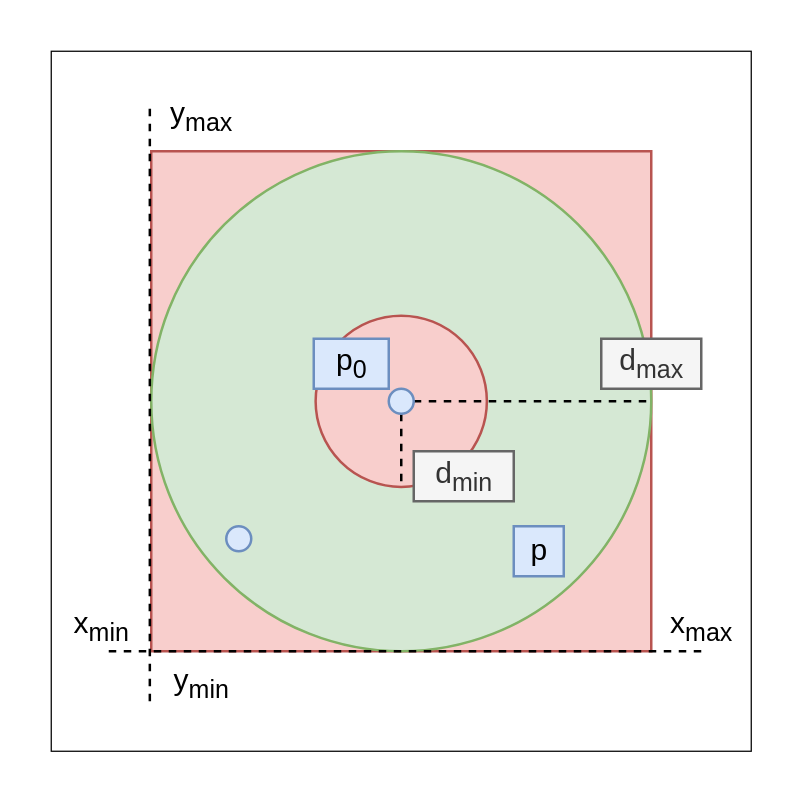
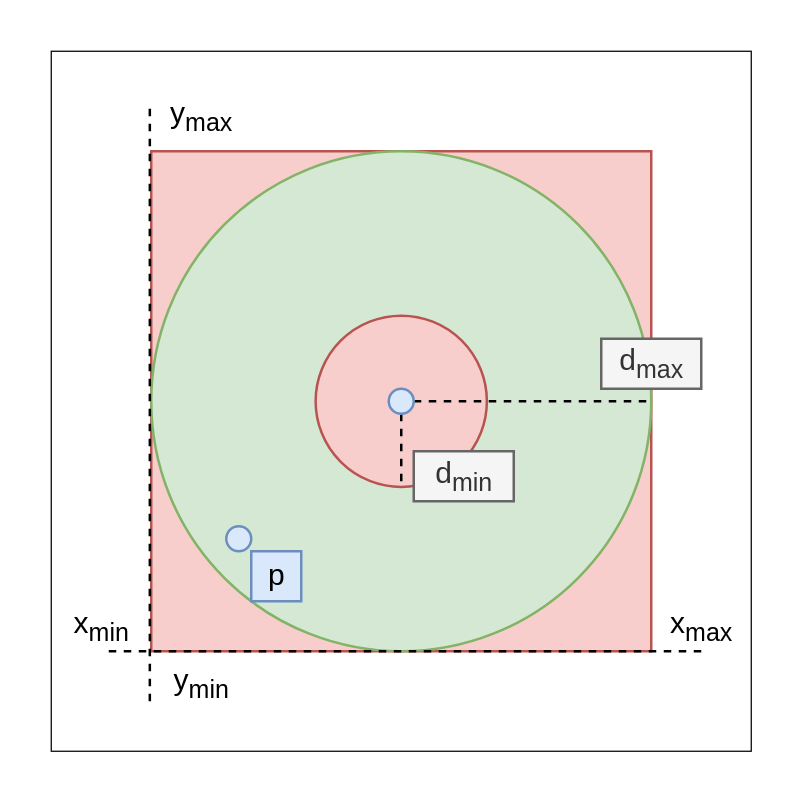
node "p0": removed
node "p": moved (539, 551) -> (276, 576)
